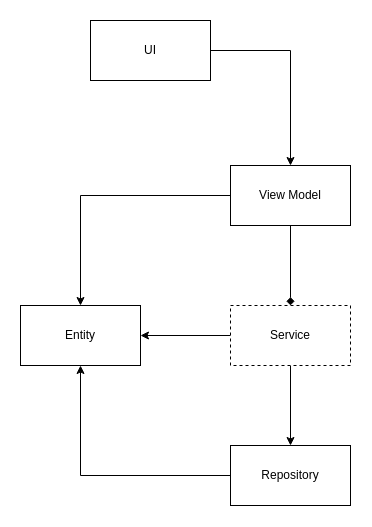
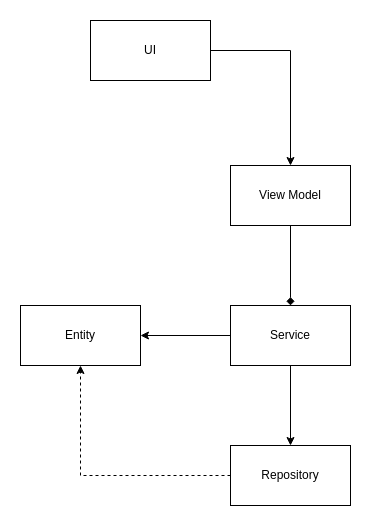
edge "View Model" -> "Entity": removed
node "Service": style dashed -> solid
edge "Repository" -> "Entity": style solid -> dashed
